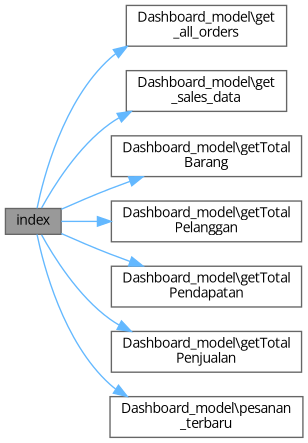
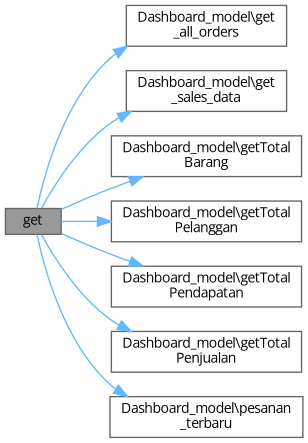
node "index": label "index" -> "get"
